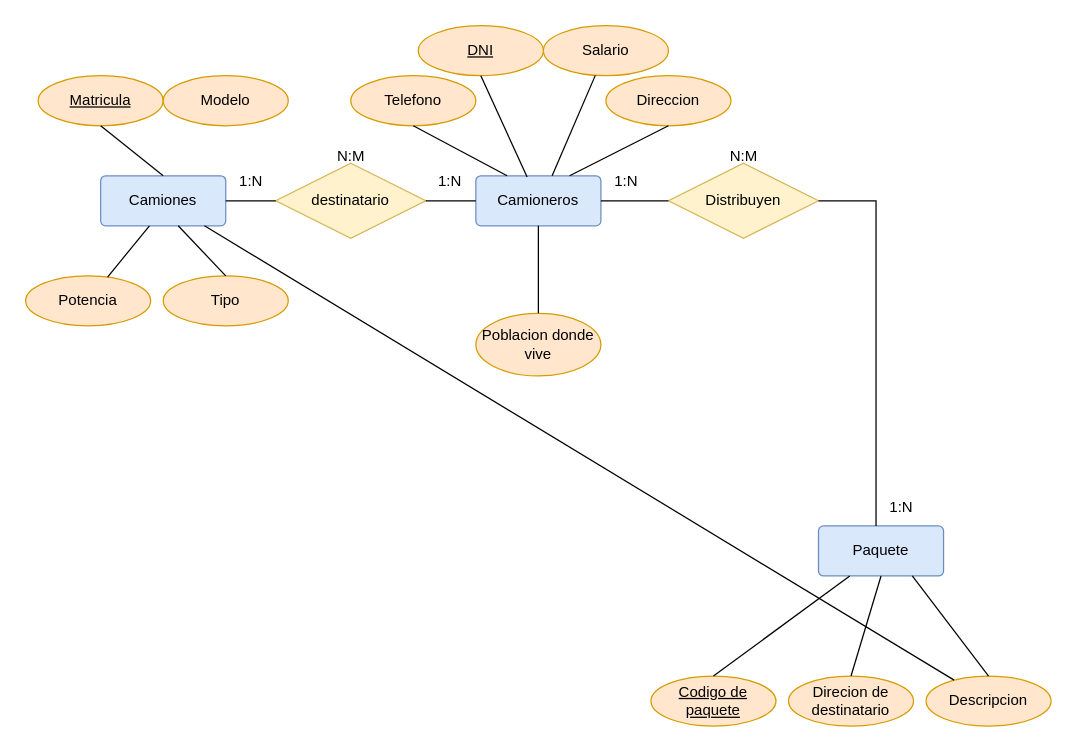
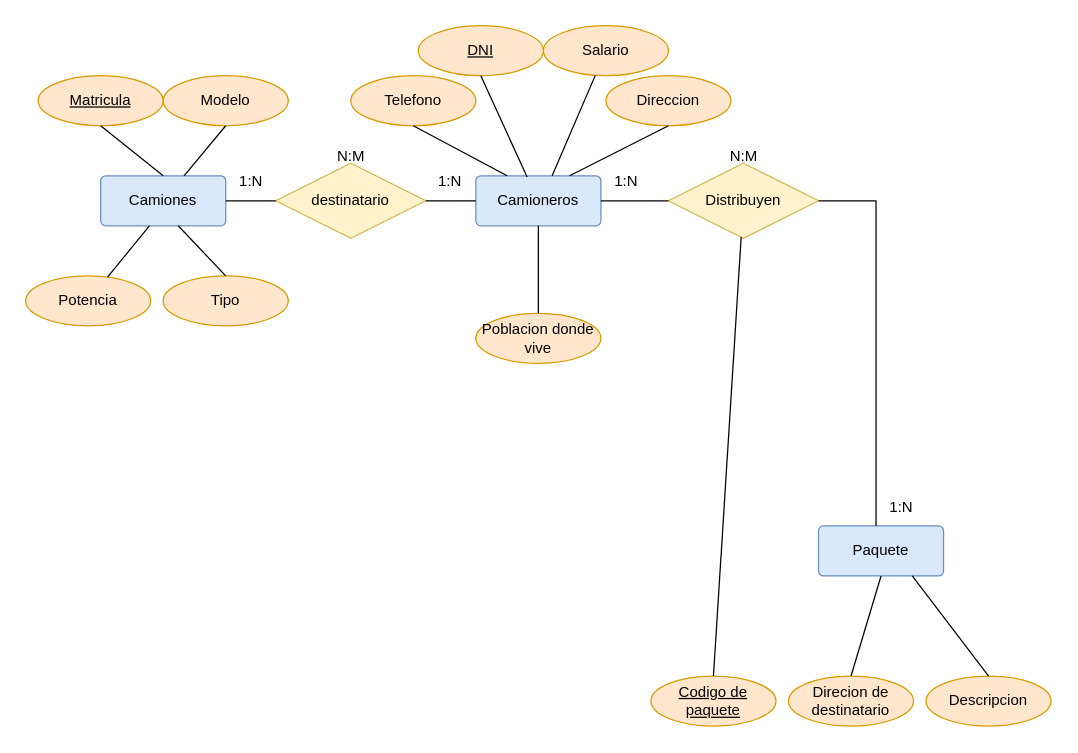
node "Poblacion donde vive": size 125x63 -> 125x50
edge "Camiones" -- "Descripcion": now "Camiones" -- "Modelo"
edge "Paquete" -- "Codigo de paquete": now "Distribuyen" -- "Codigo de paquete"
